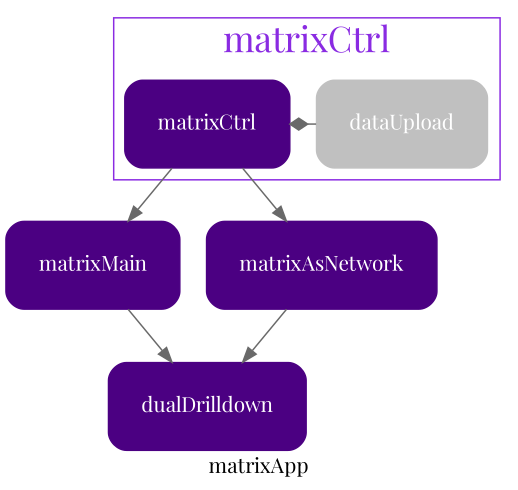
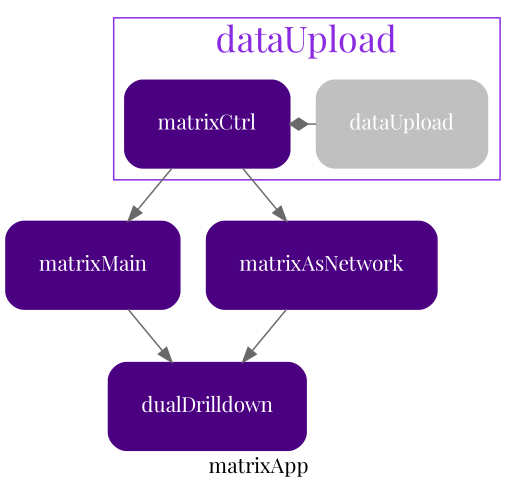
cluster "matrixCtrl": label "matrixCtrl" -> "dataUpload"
